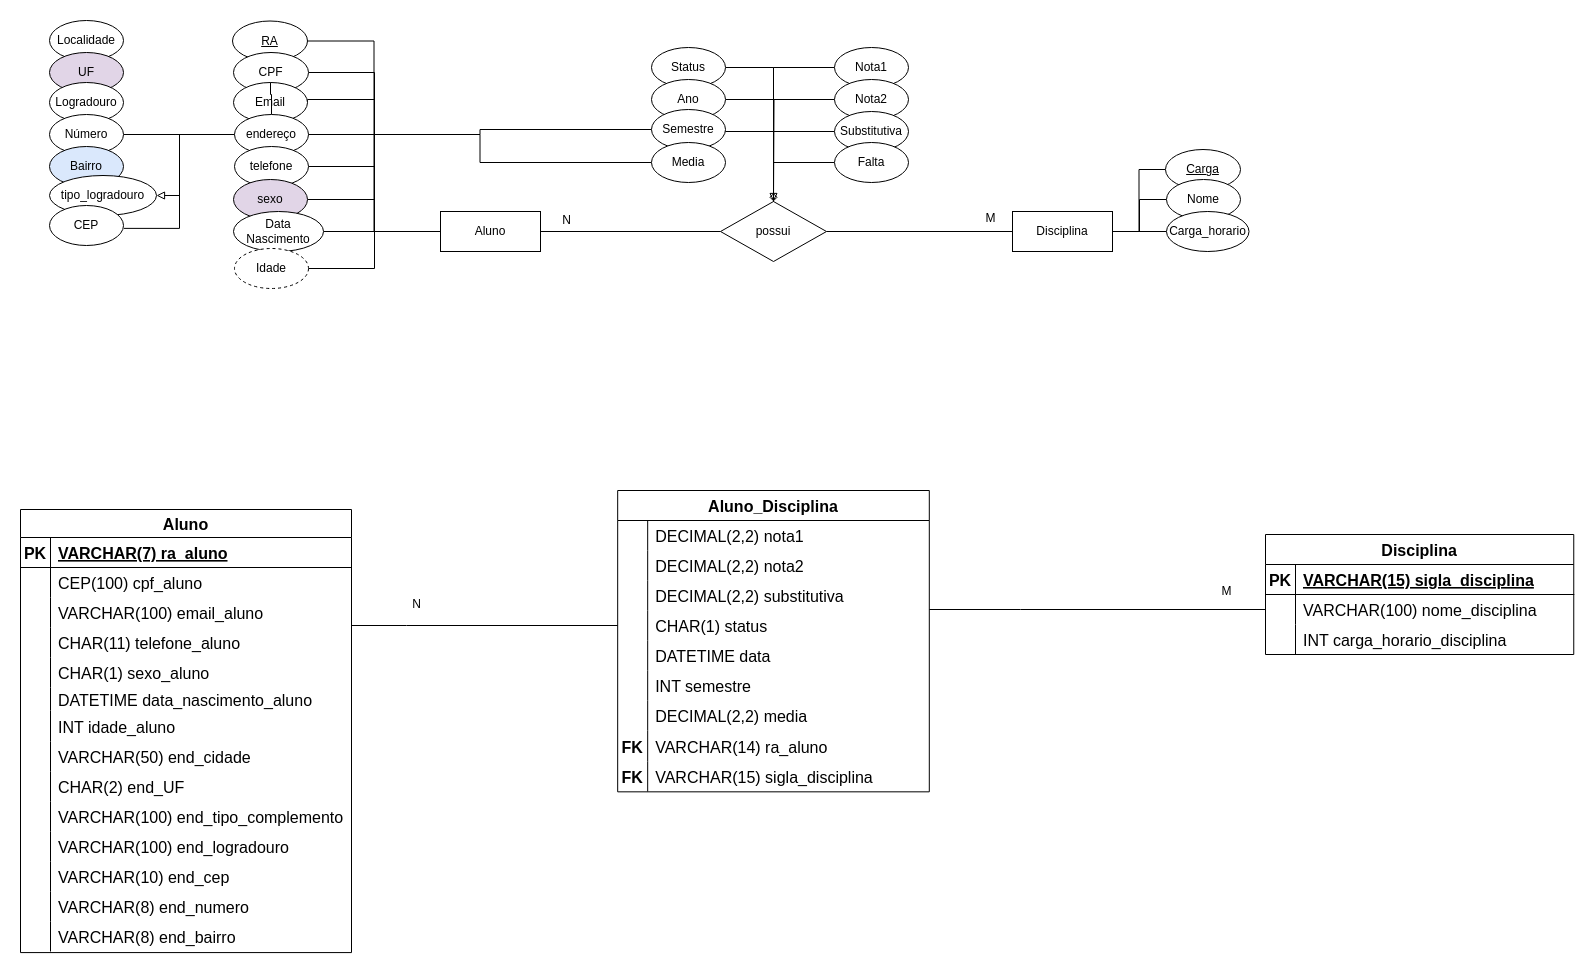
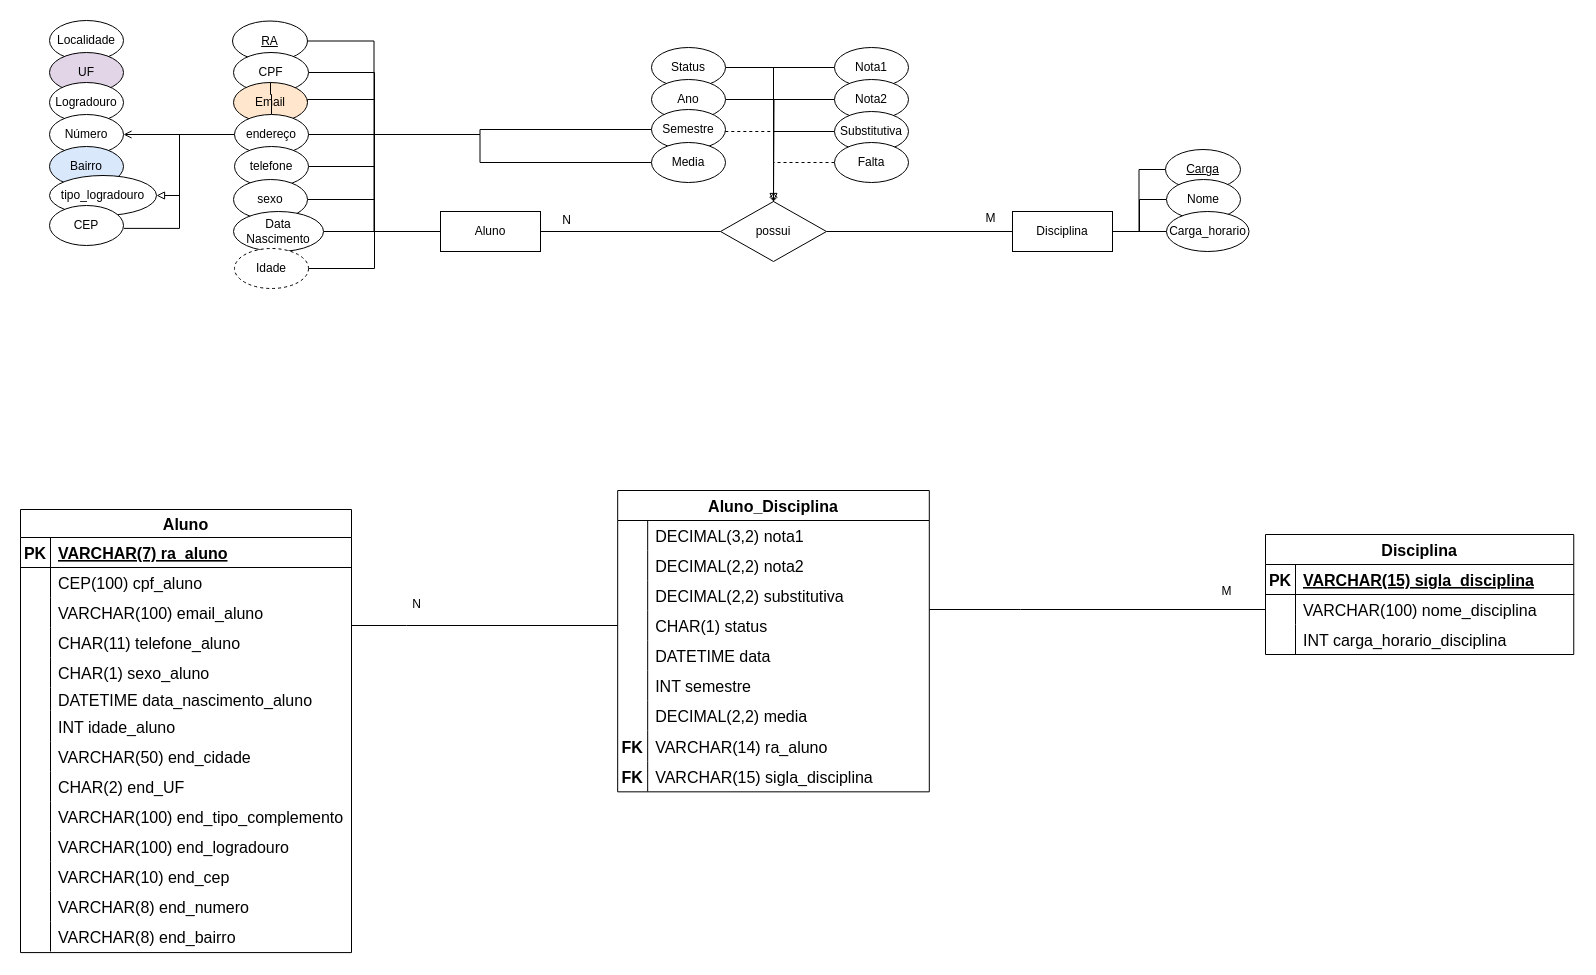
node "Email": fillcolor #ffffff -> #ffe6cc
edge "Semestre" -- "possui": style solid -> dashed
edge "Número" -- "endereço": arrowhead none -> open
edge "Falta" -- "possui": style solid -> dashed
node "sexo": fillcolor #e1d5e7 -> #ffffff
node "DECIMAL(2,2) nota1": label "DECIMAL(2,2) nota1" -> "DECIMAL(3,2) nota1"
